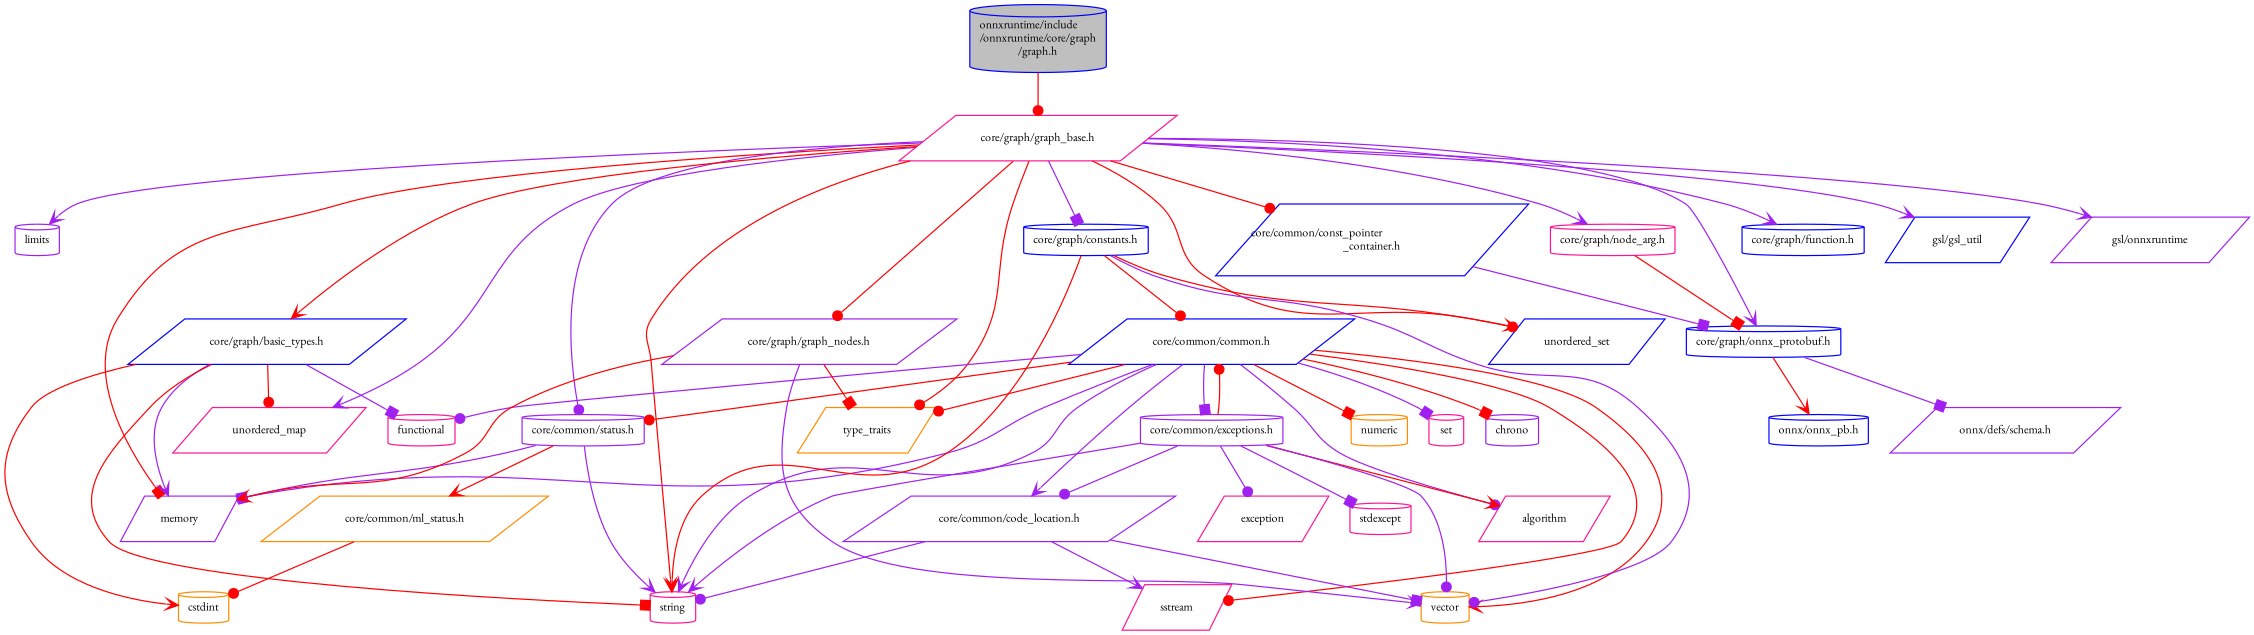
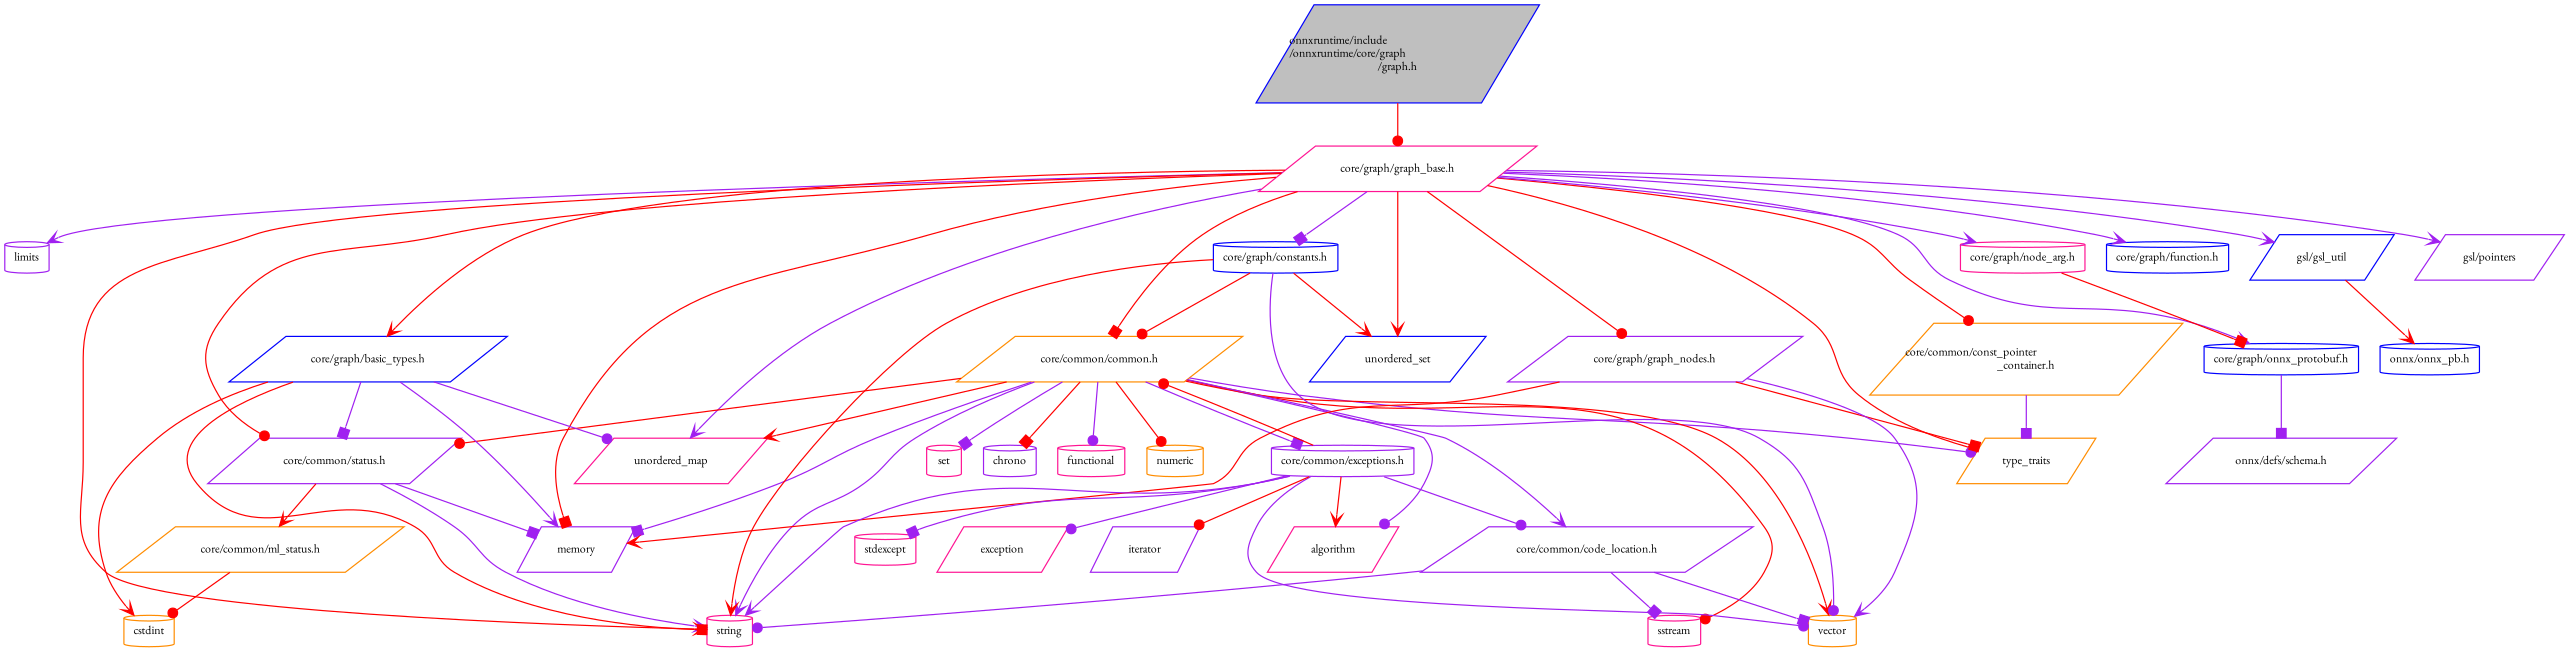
node "onnxruntime/include /onnxruntime/core/graph /graph.h": shape cylinder -> parallelogram
edge "core/graph/graph_base.h" -> "core/common/status.h": color purple -> red
edge "core/graph/graph_base.h" -> "core/common/common.h": added
node "core/common/const_pointer _container.h": color blue -> darkorange
node "gsl/onnxruntime": label "gsl/onnxruntime" -> "gsl/pointers"
edge "core/common/const_pointer _container.h" -> "core/graph/onnx_protobuf.h": now "core/common/const_pointer _container.h" -> "type_traits"
edge "core/graph/graph_base.h" -> "unordered_set": arrowhead dot -> vee
node "core/common/common.h": color blue -> darkorange
edge "core/graph/basic_types.h" -> "unordered_map": color red -> purple
edge "core/graph/onnx_protobuf.h" -> "onnx/onnx_pb.h": now "gsl/gsl_util" -> "onnx/onnx_pb.h"
edge "core/graph/basic_types.h" -> "functional": now "core/graph/basic_types.h" -> "core/common/status.h"
edge "core/common/common.h" -> "type_traits": color red -> purple
edge "core/common/common.h" -> "numeric": arrowhead box -> dot
edge "core/common/common.h" -> "unordered_map": added
node "core/common/status.h": shape cylinder -> parallelogram
node "iterator": added
edge "core/common/code_location.h" -> "sstream": arrowhead vee -> box
node "sstream": shape parallelogram -> cylinder
